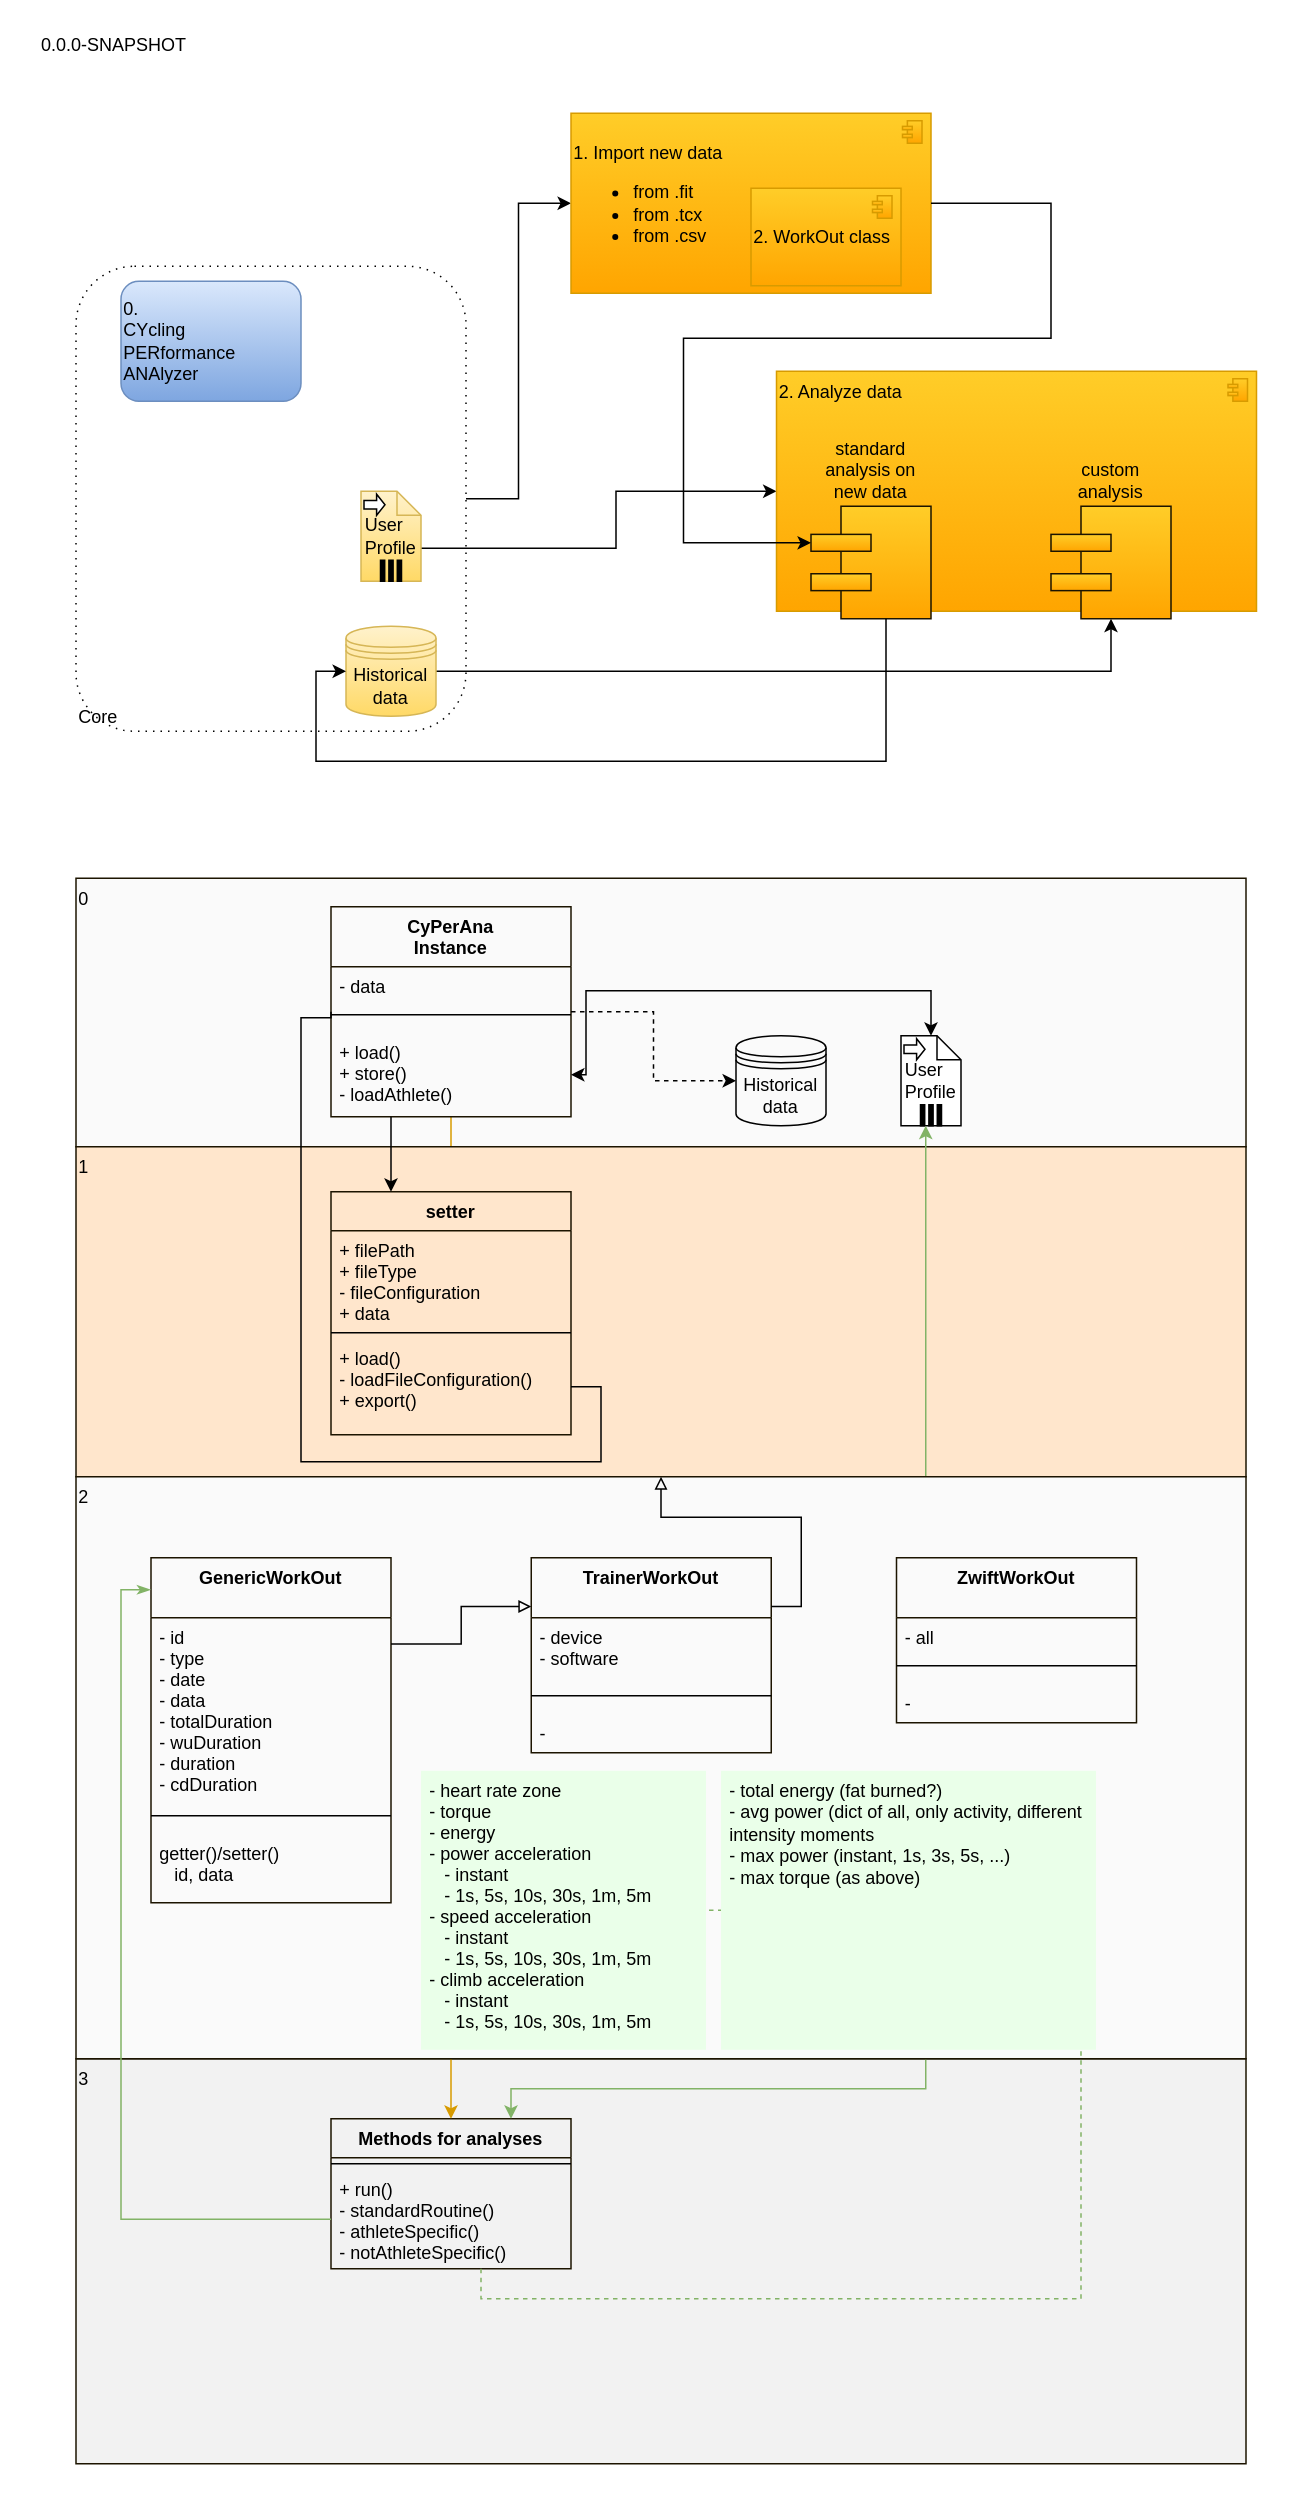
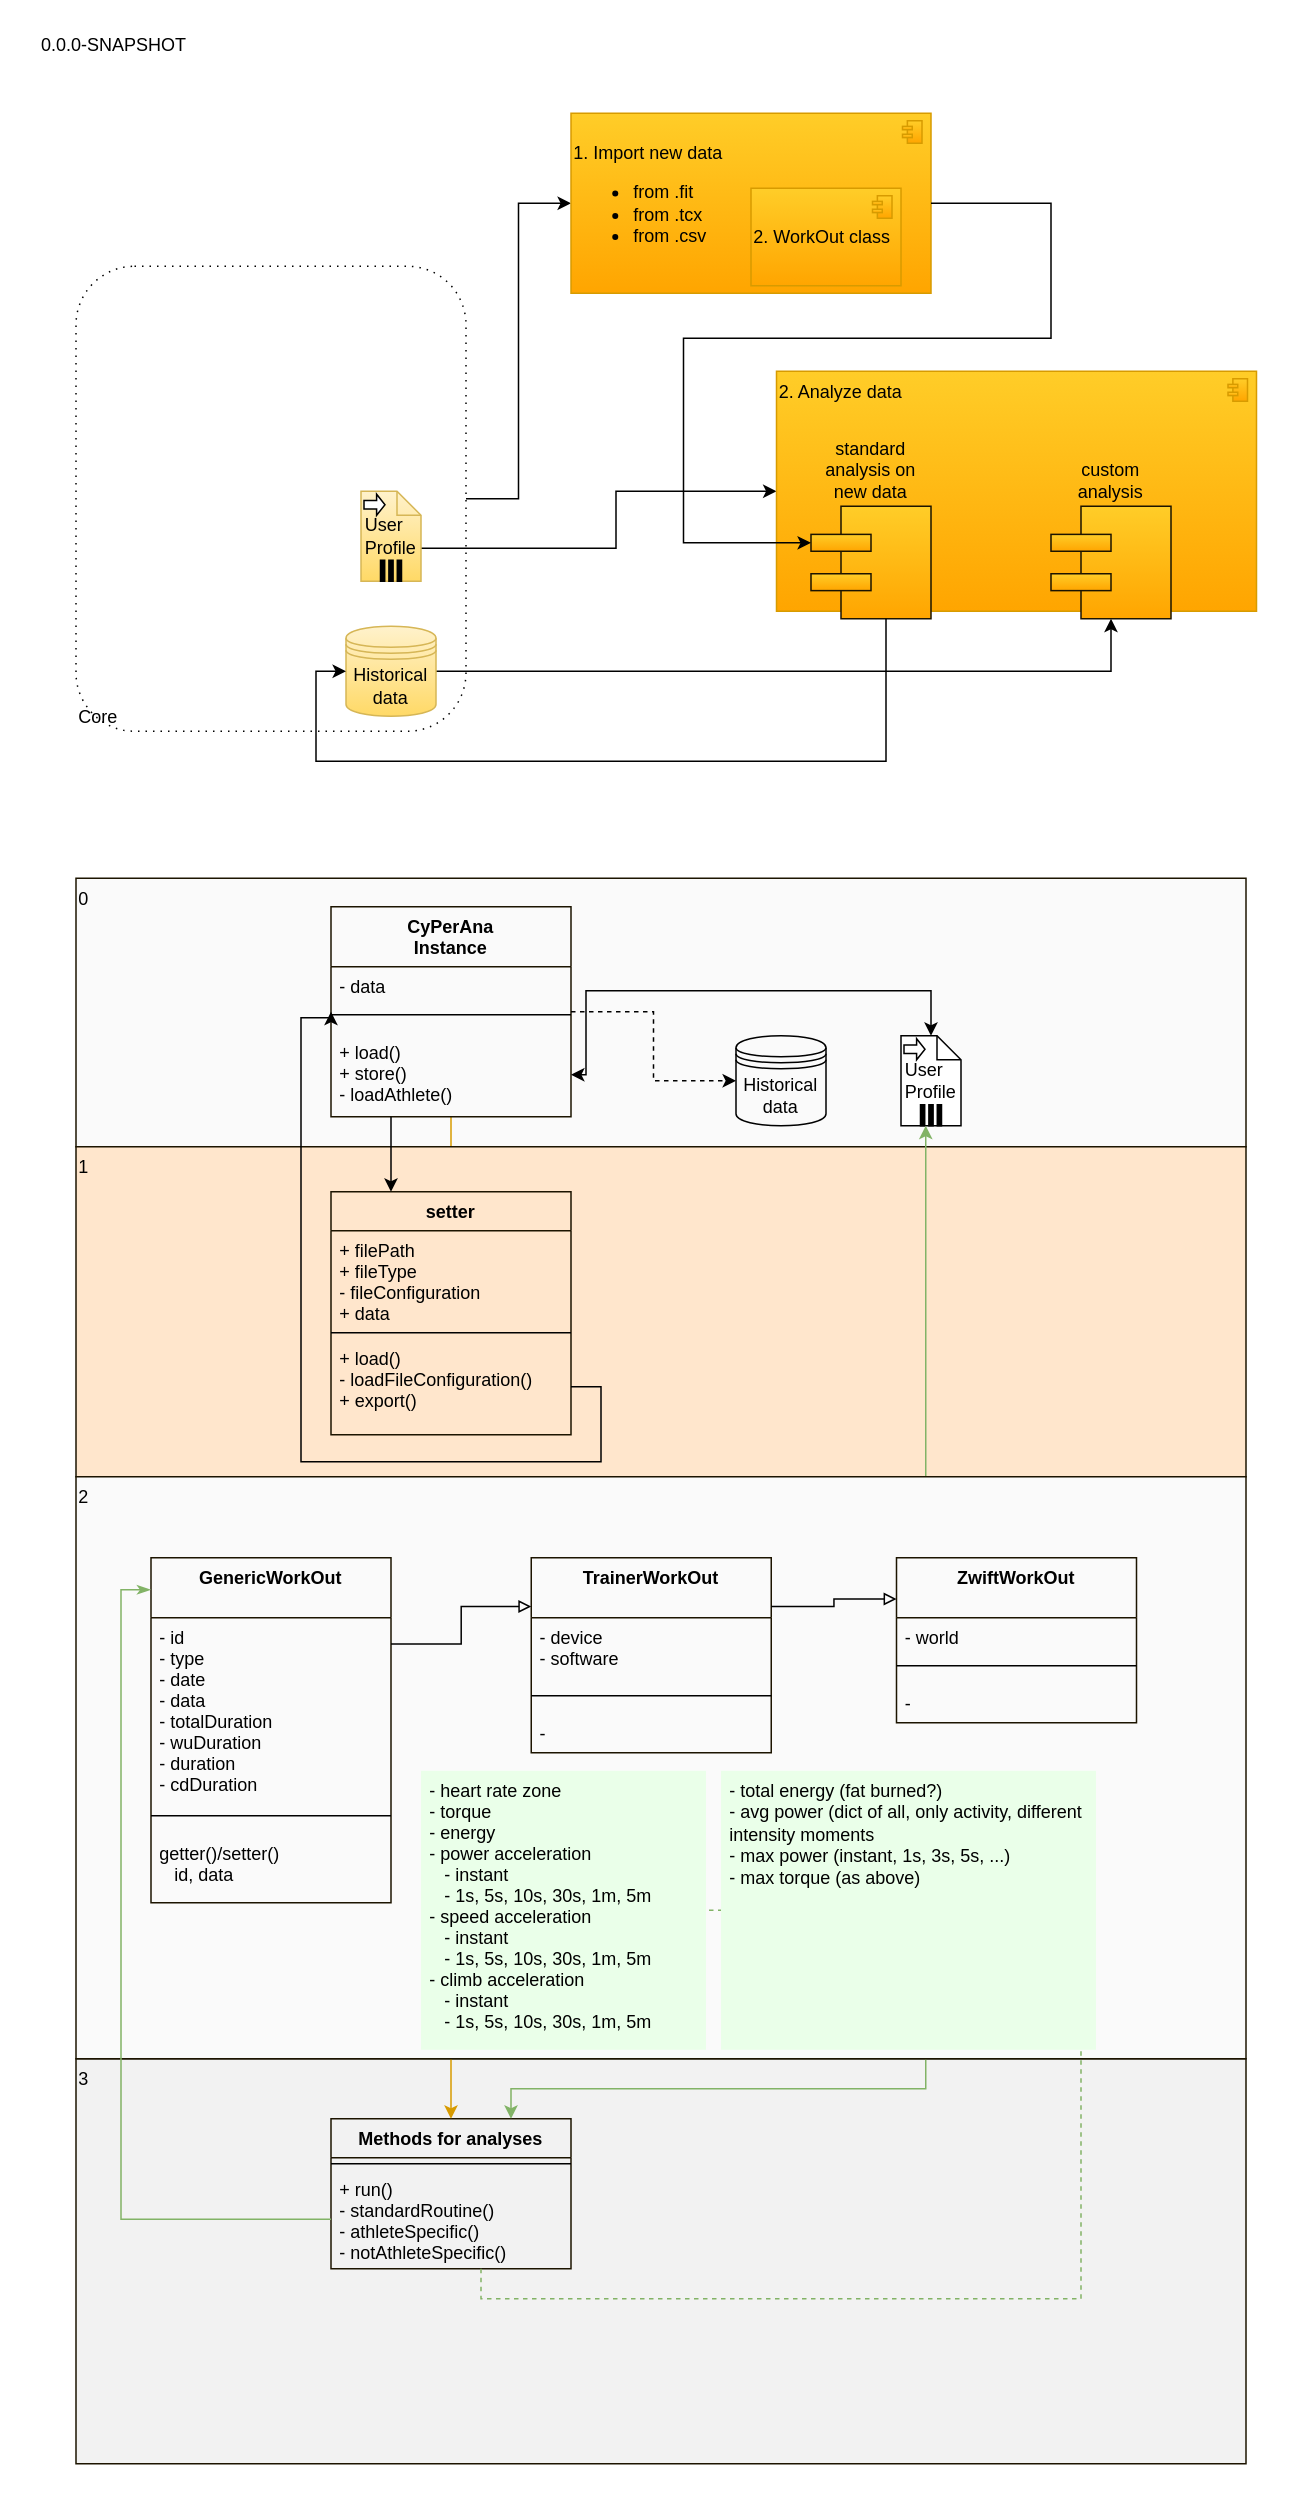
node "0. CYcling PERformance ANAlyzer": removed
edge "CyPerAna Instance" -- "+ load() - loadFileConfiguration() + export()": arrowhead none -> classic
edge "TrainerWorkOut" -> "1": now "TrainerWorkOut" -> "ZwiftWorkOut"
node "- all": label "- all" -> "- world"
